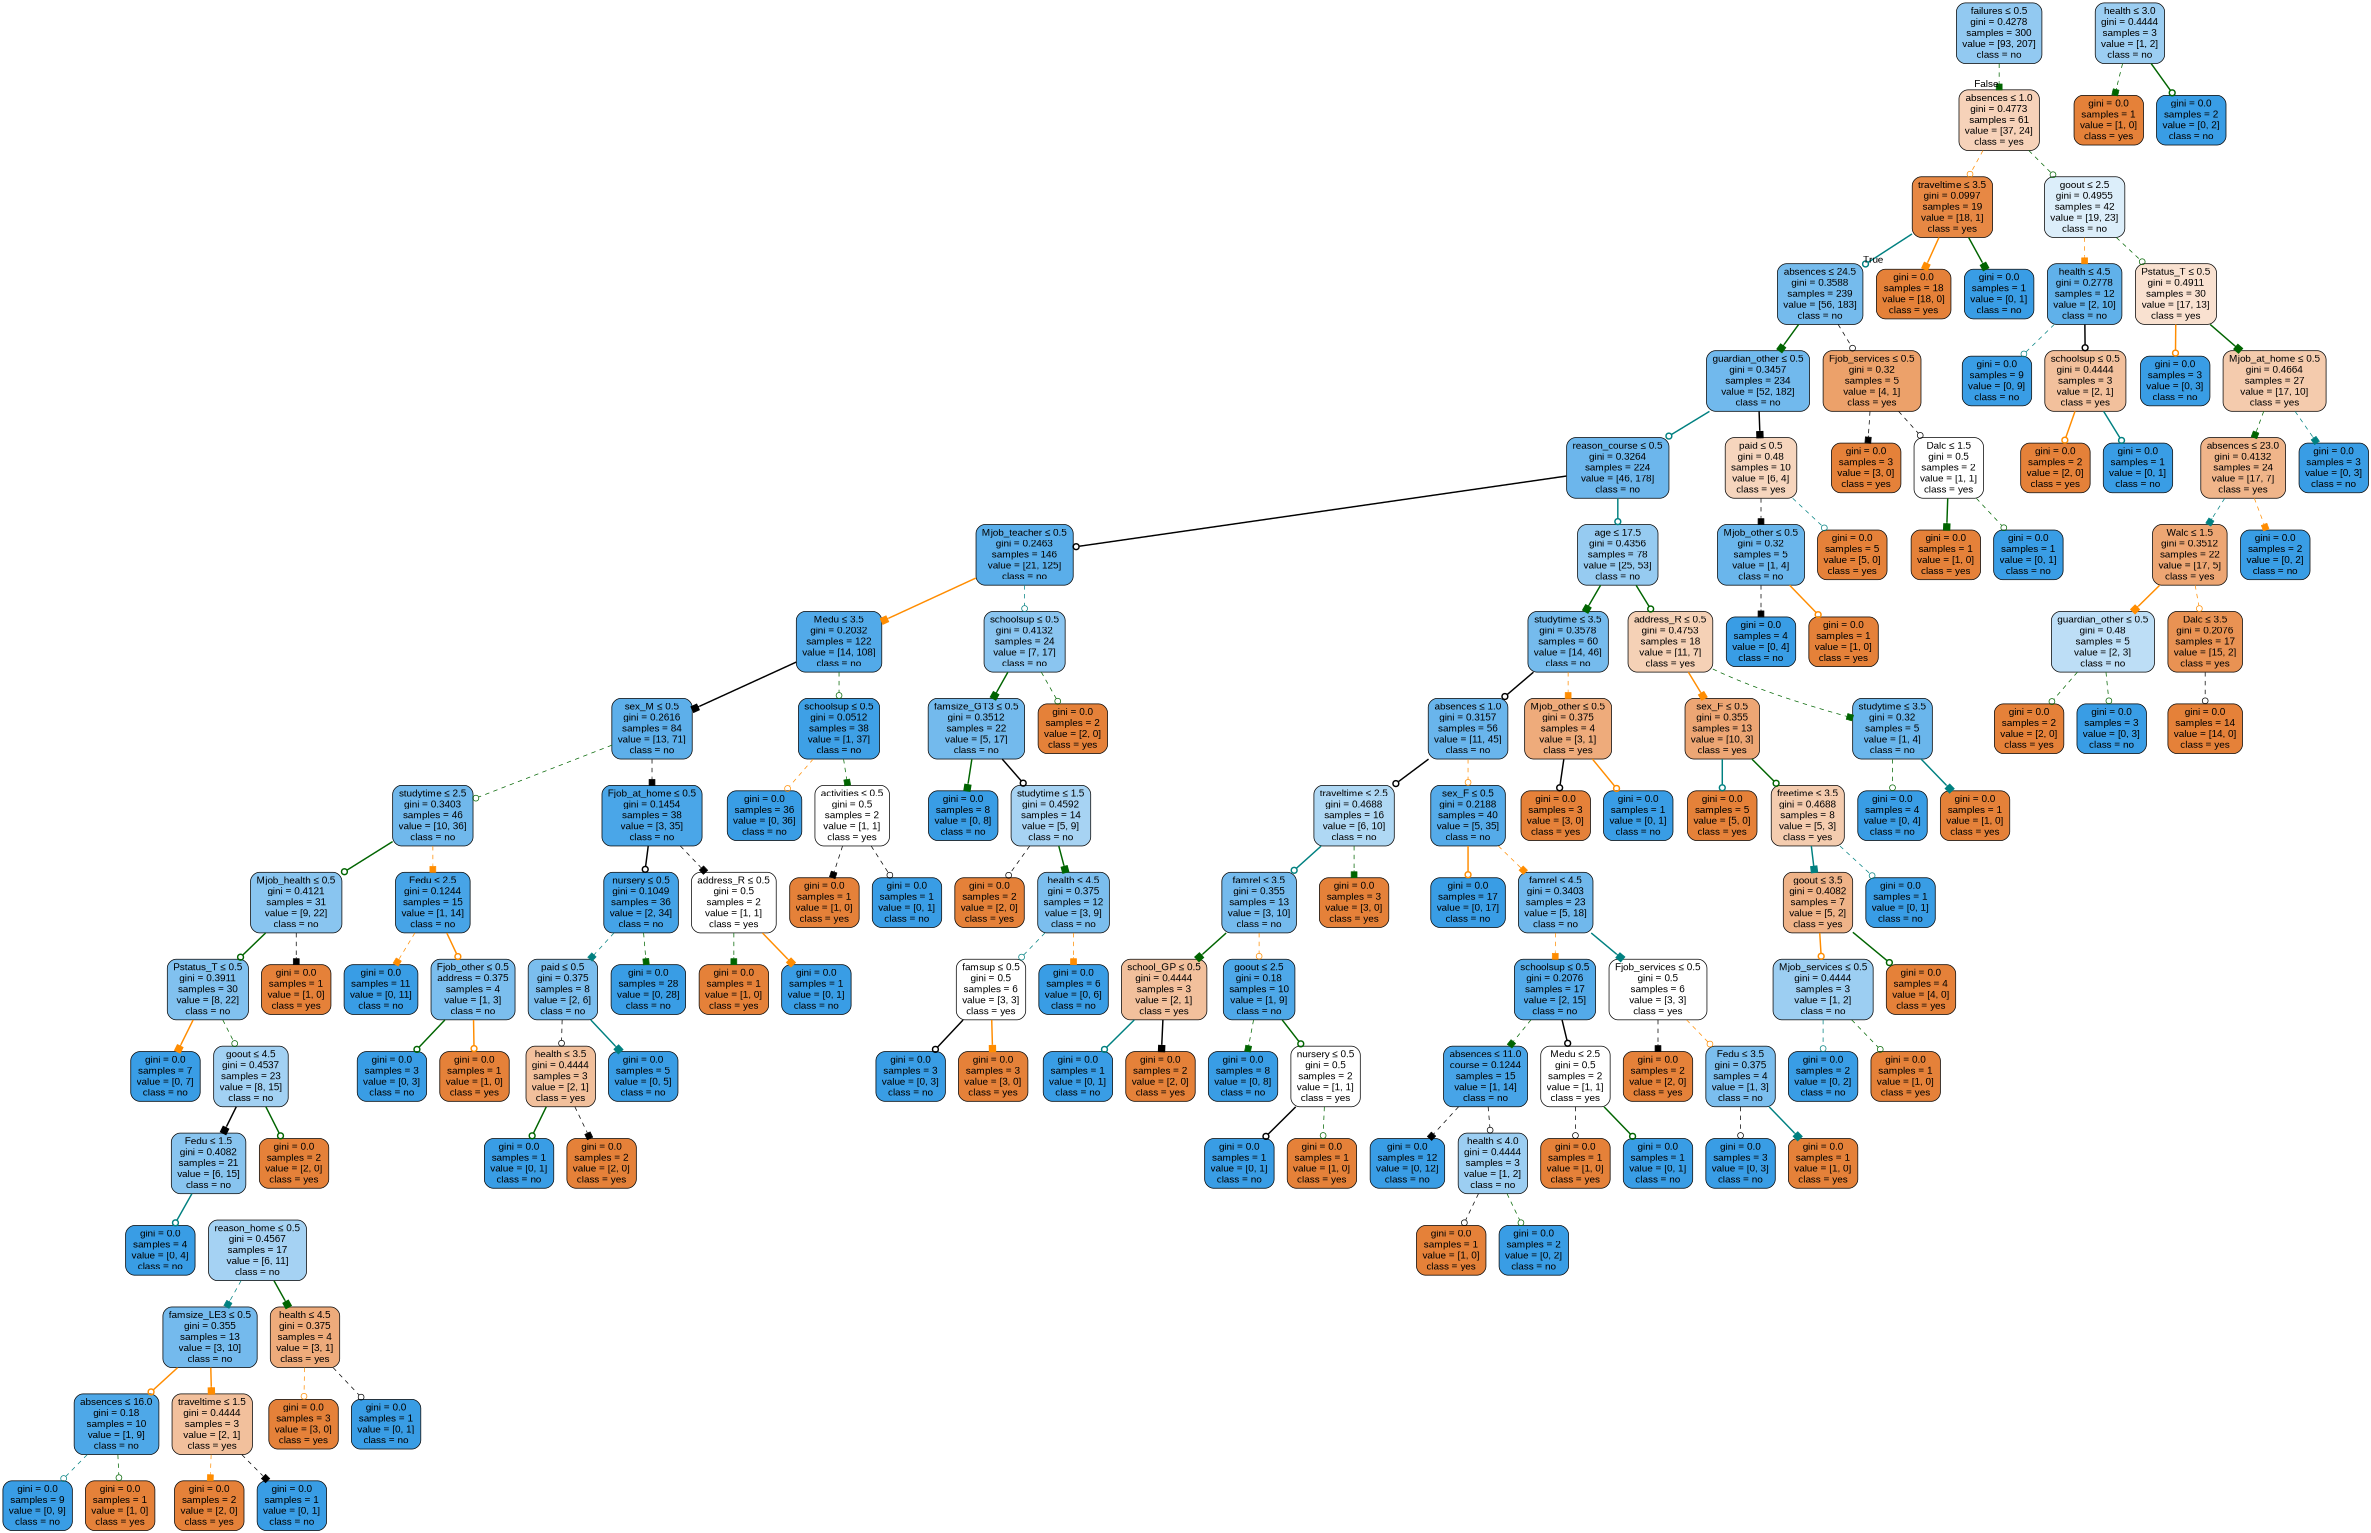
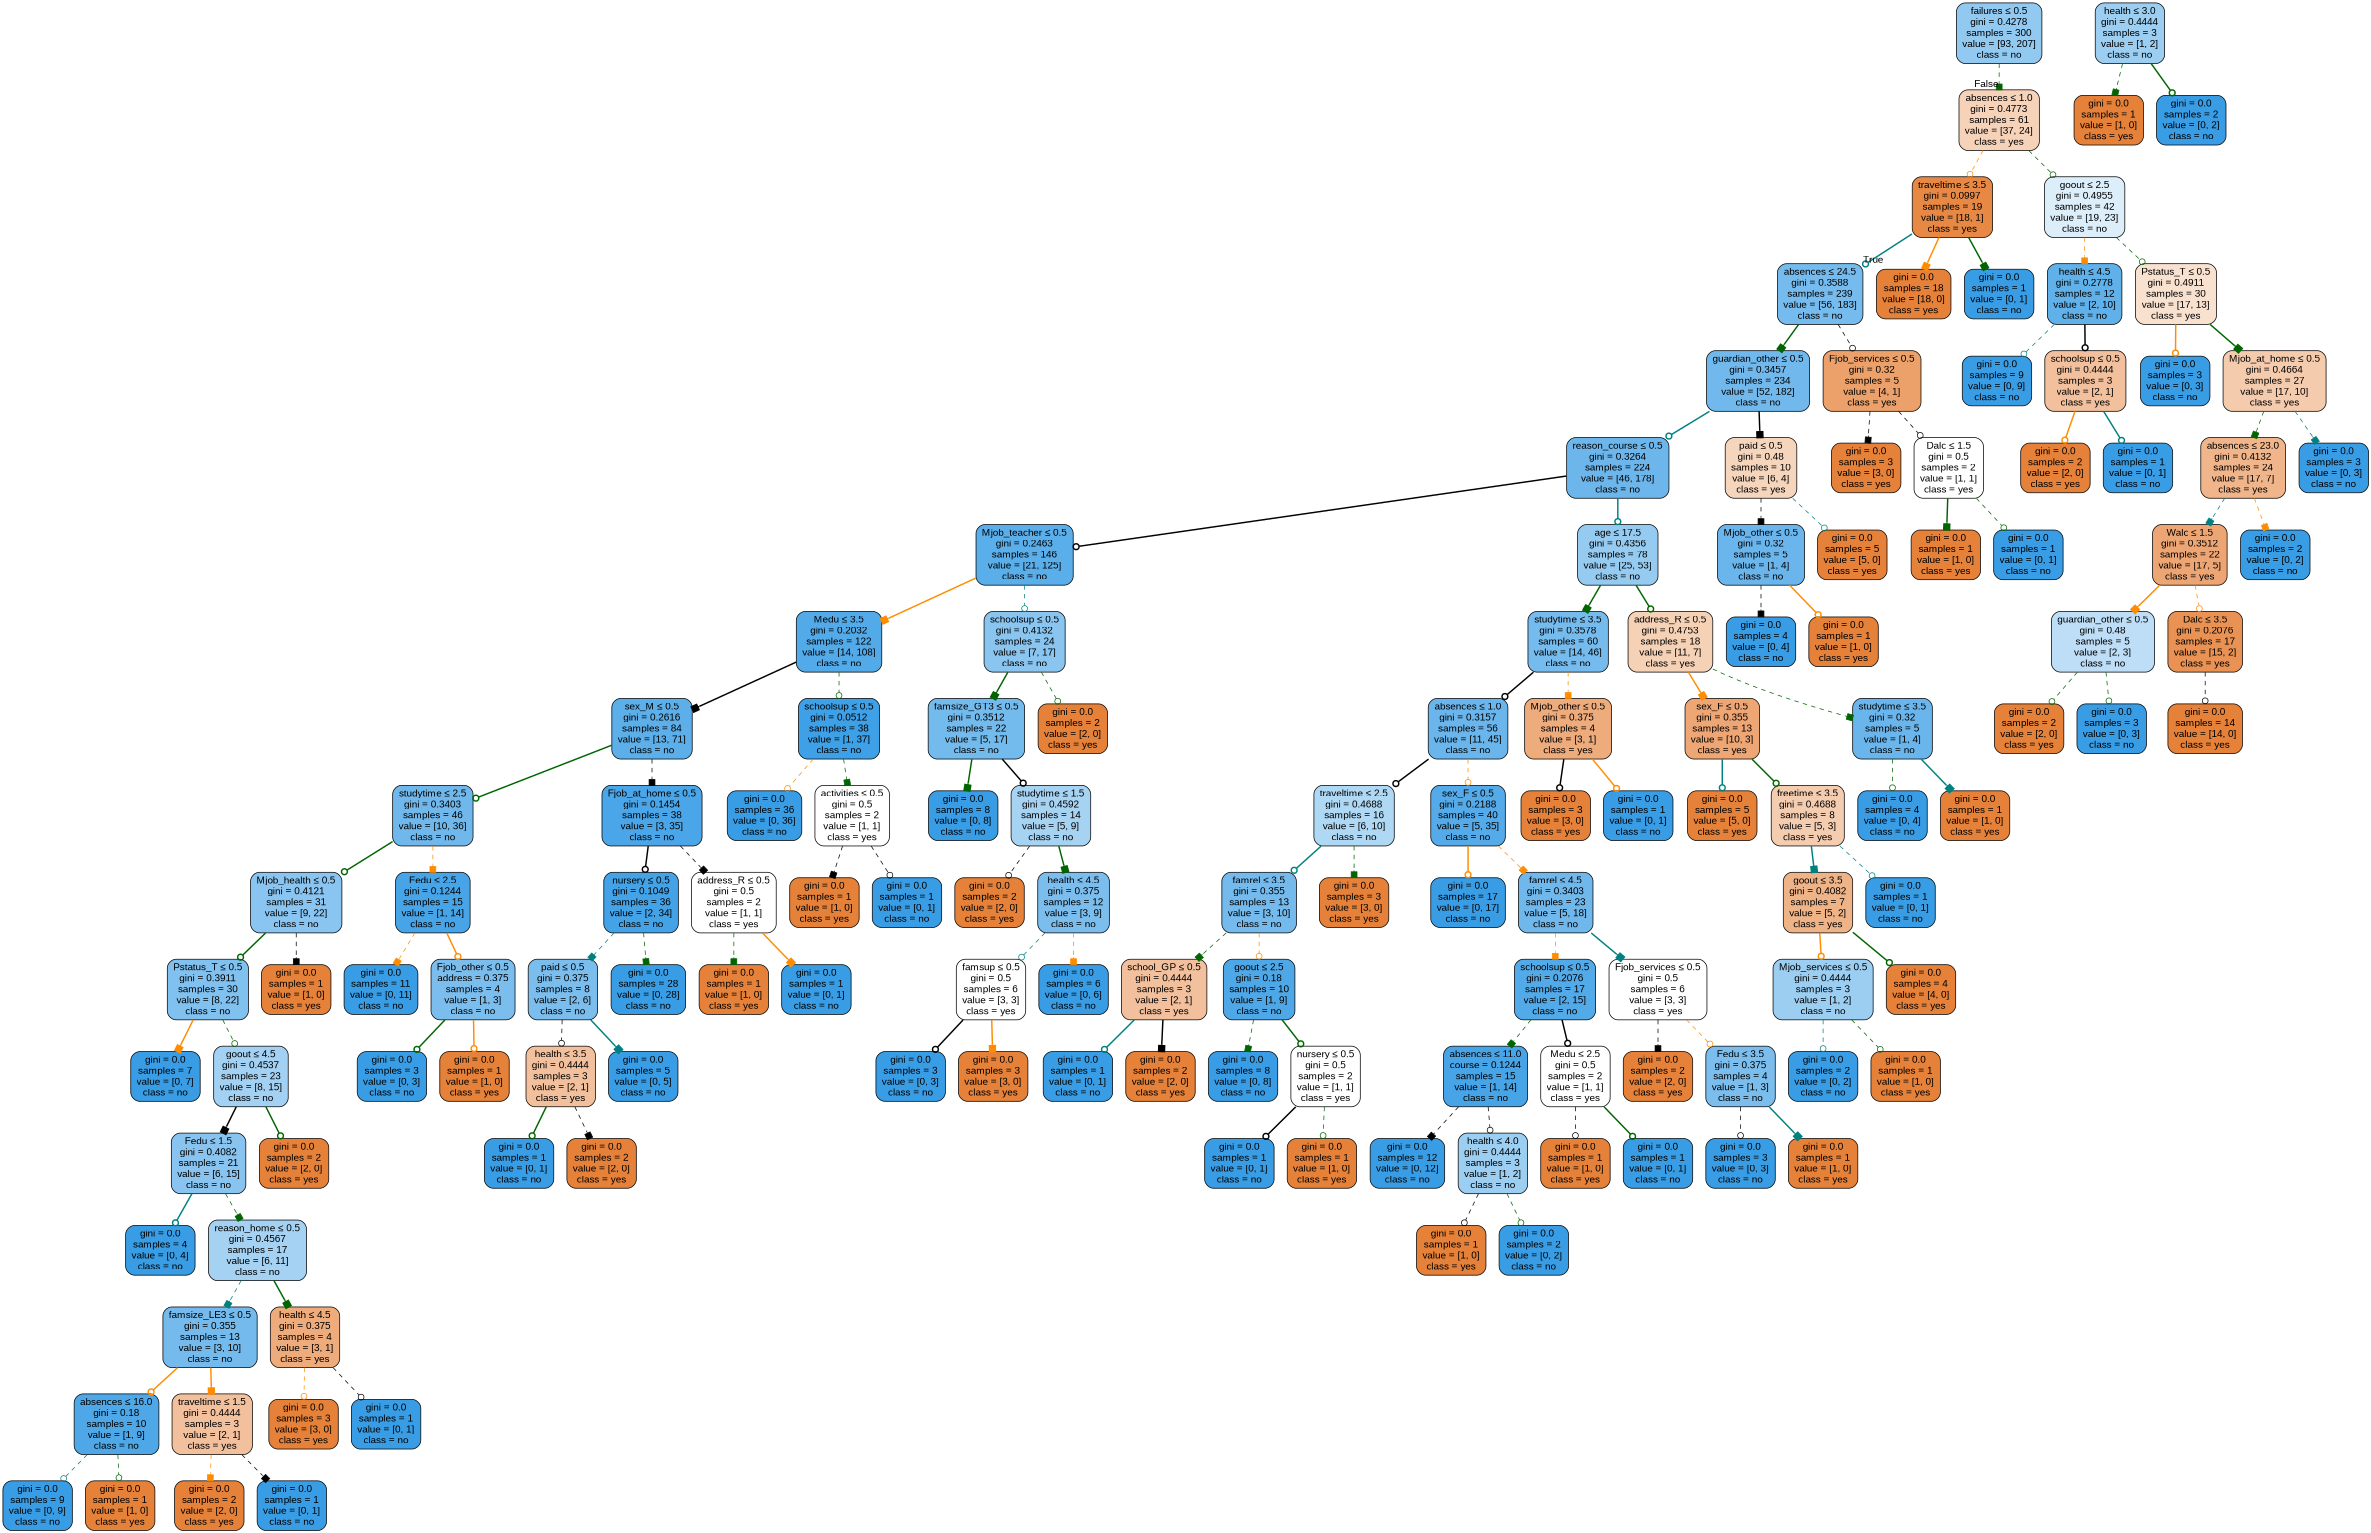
edge "sex_M ≤ 0.5" -> "studytime ≤ 2.5": style dashed -> bold
edge "famrel ≤ 3.5" -> "school_GP ≤ 0.5": style bold -> dashed
edge "Fedu ≤ 1.5" -> "reason_home ≤ 0.5": added
